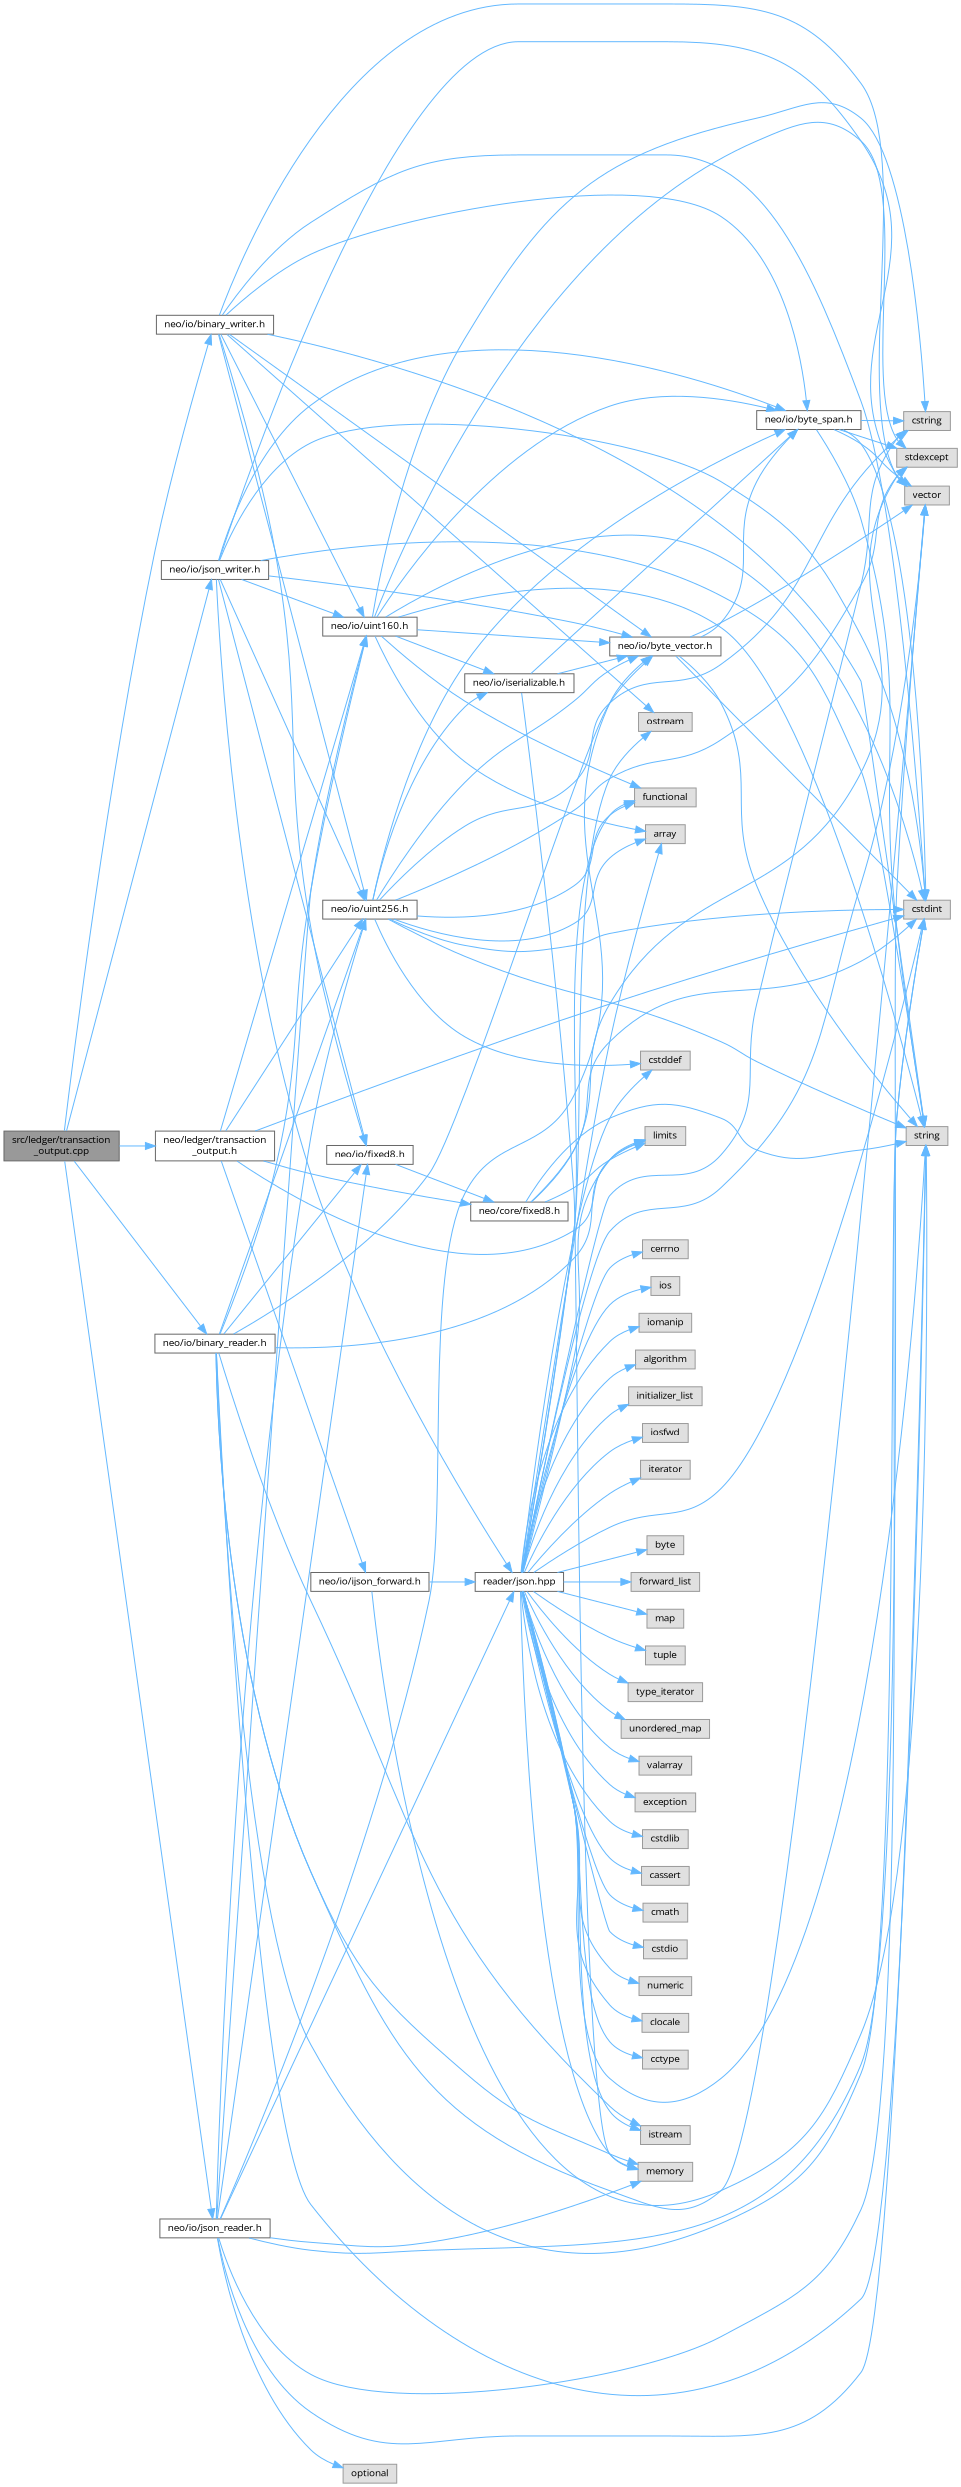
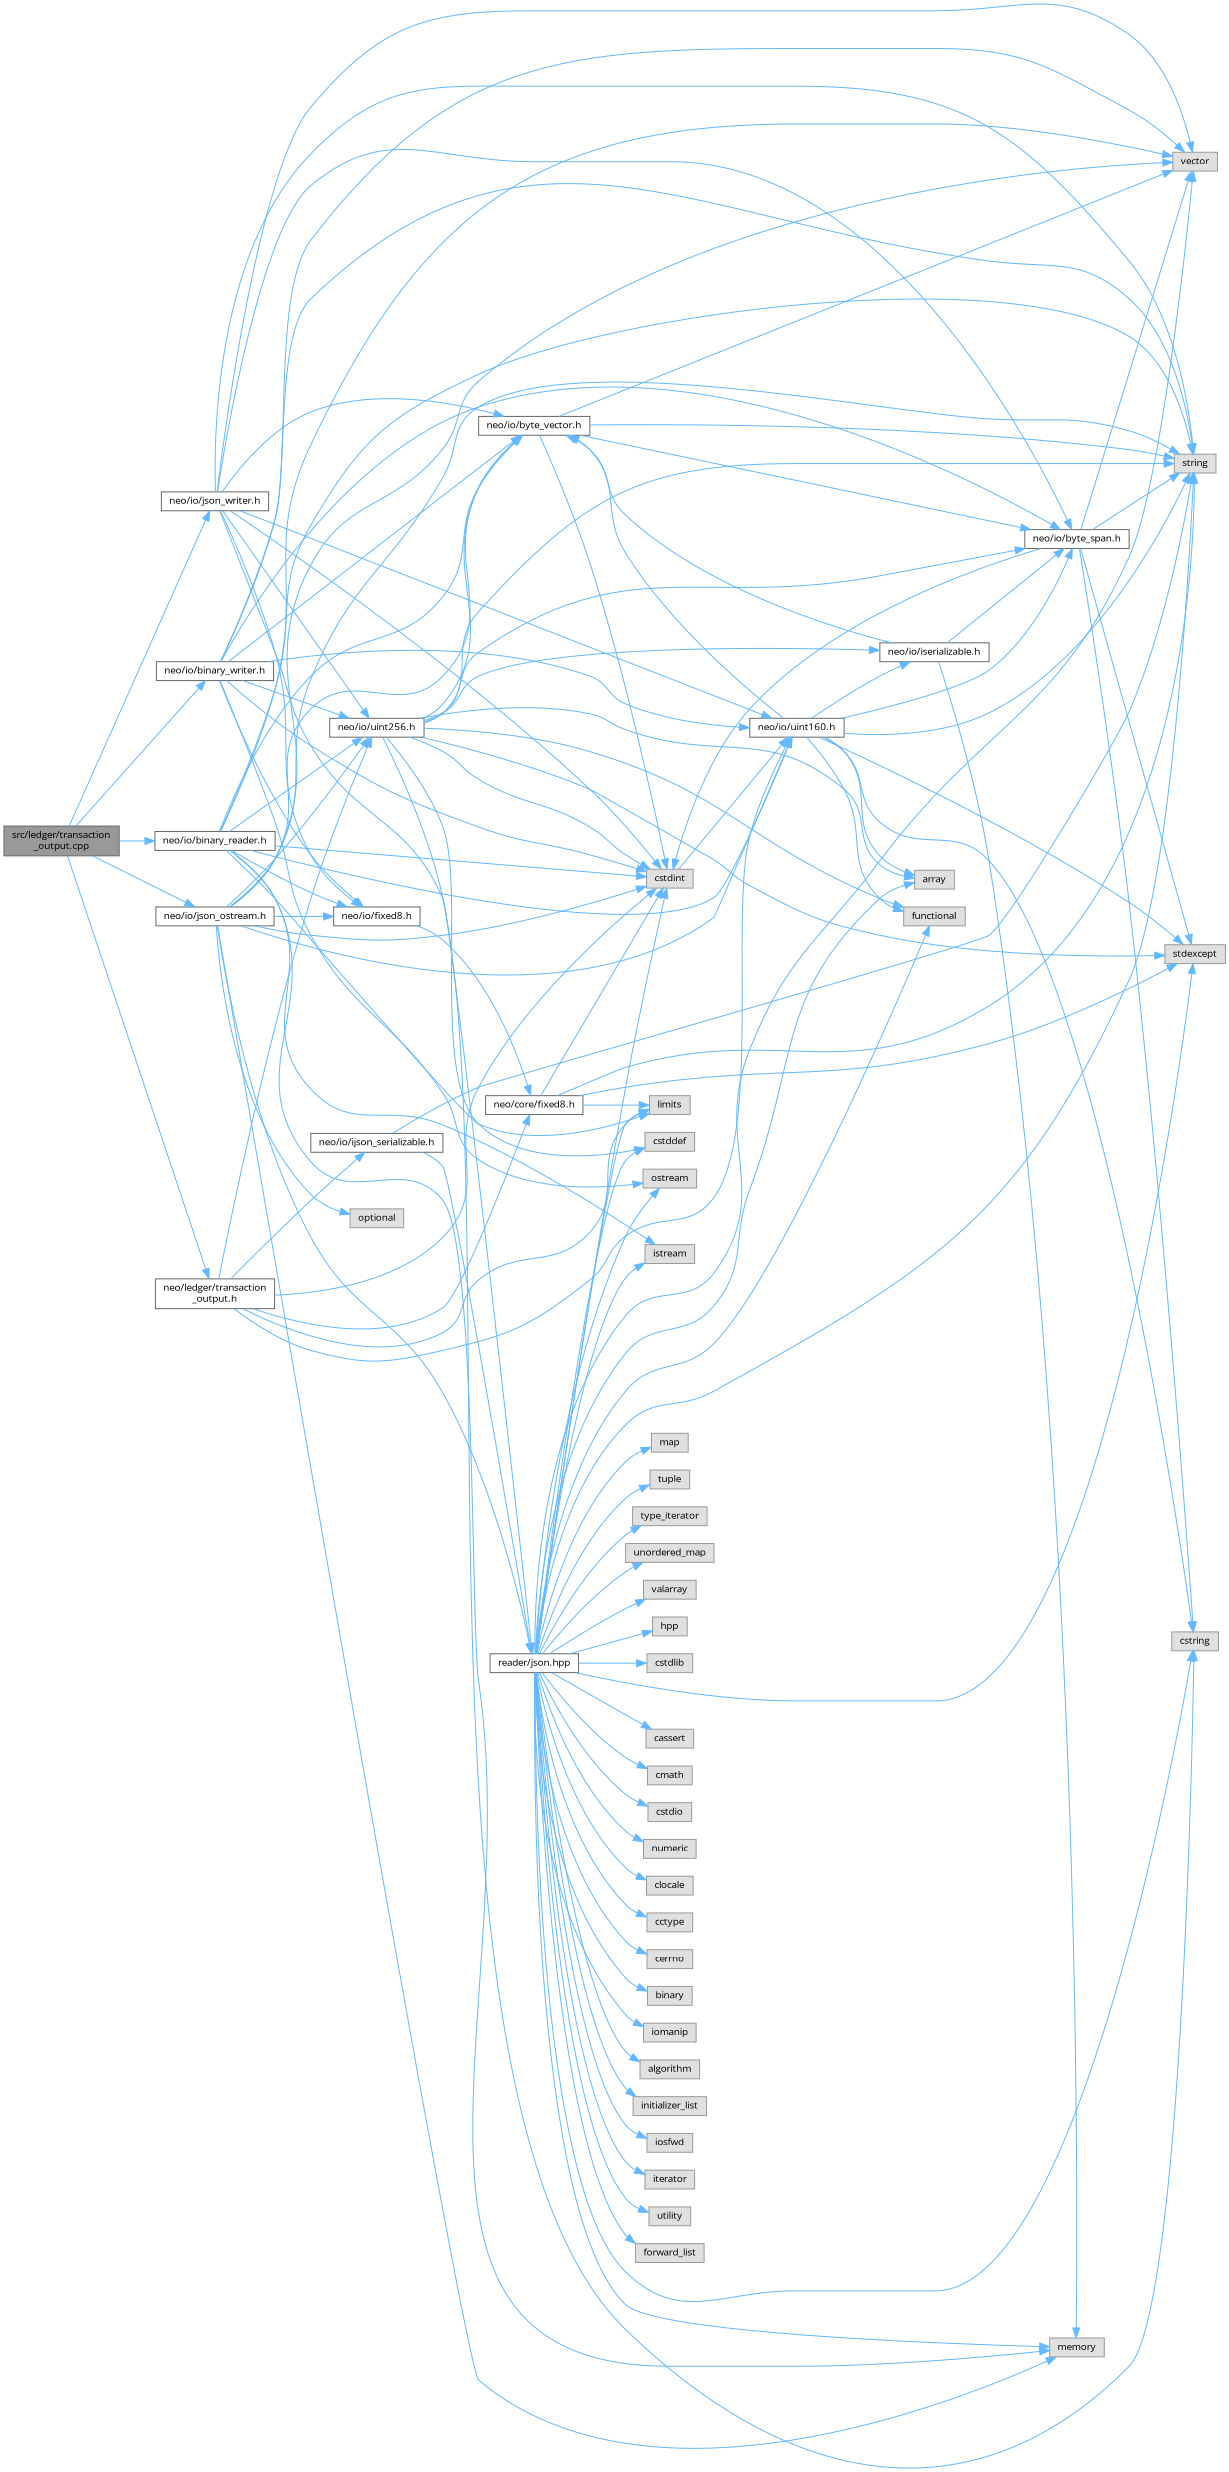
edge "neo/io/uint160.h" -> "cstdint": reversed
node "ios": label "ios" -> "binary"
edge "reader/json.hpp" -> "stdexcept": added
node "byte": label "byte" -> "utility"
node "neo/io/ijson_forward.h": label "neo/io/ijson_forward.h" -> "neo/io/ijson_serializable.h"
node "exception": label "exception" -> "hpp"
node "neo/io/json_reader.h": label "neo/io/json_reader.h" -> "neo/io/json_ostream.h"
